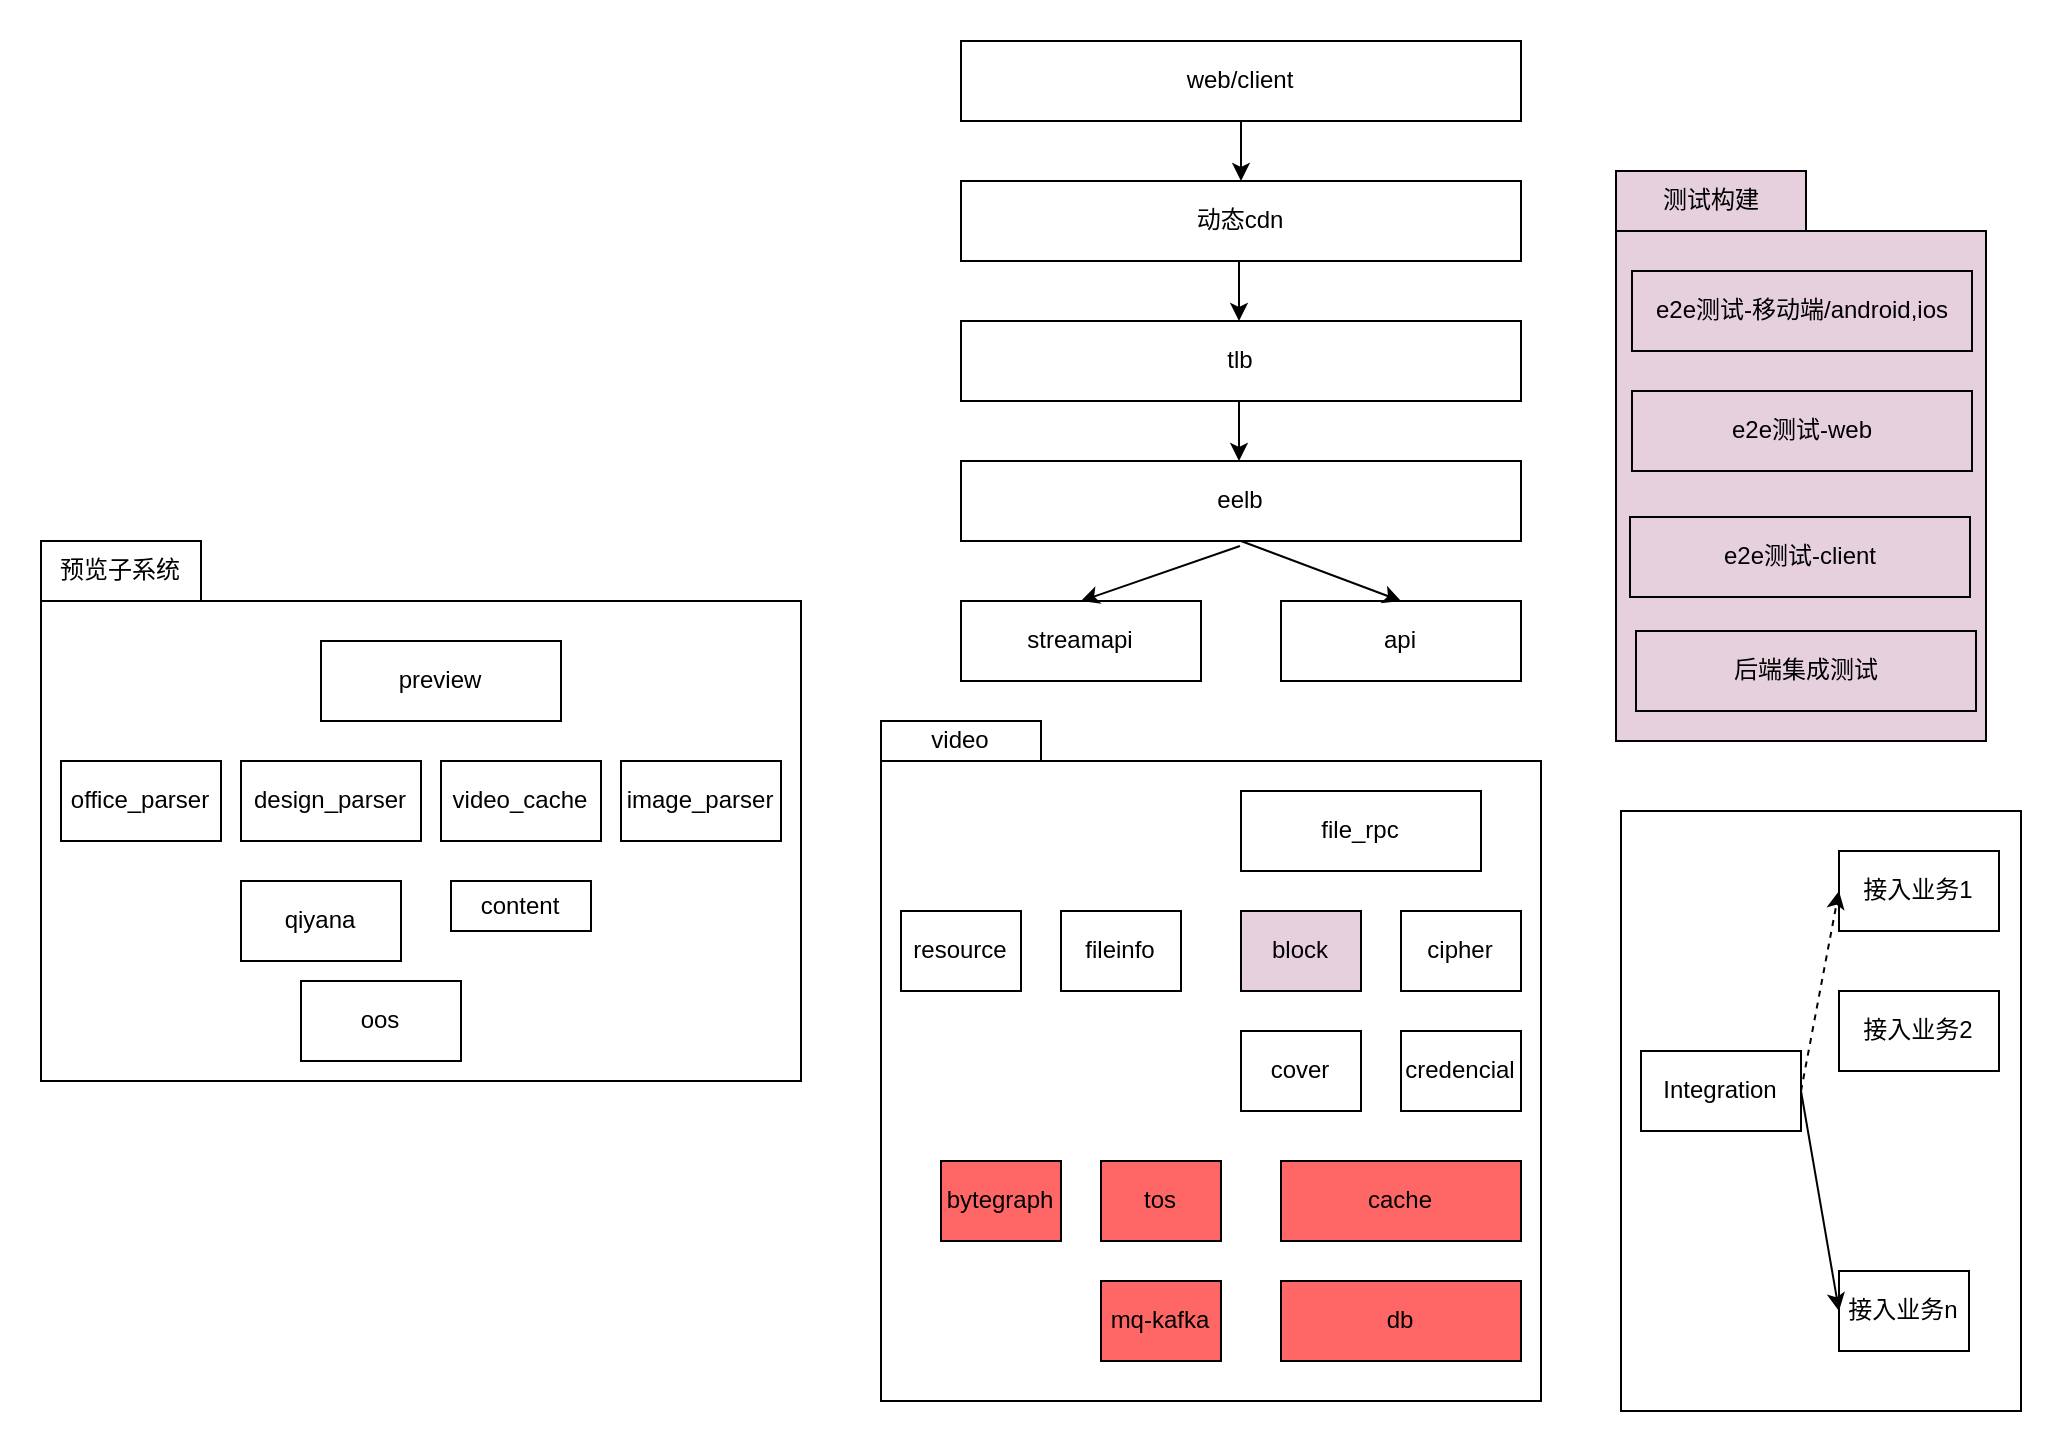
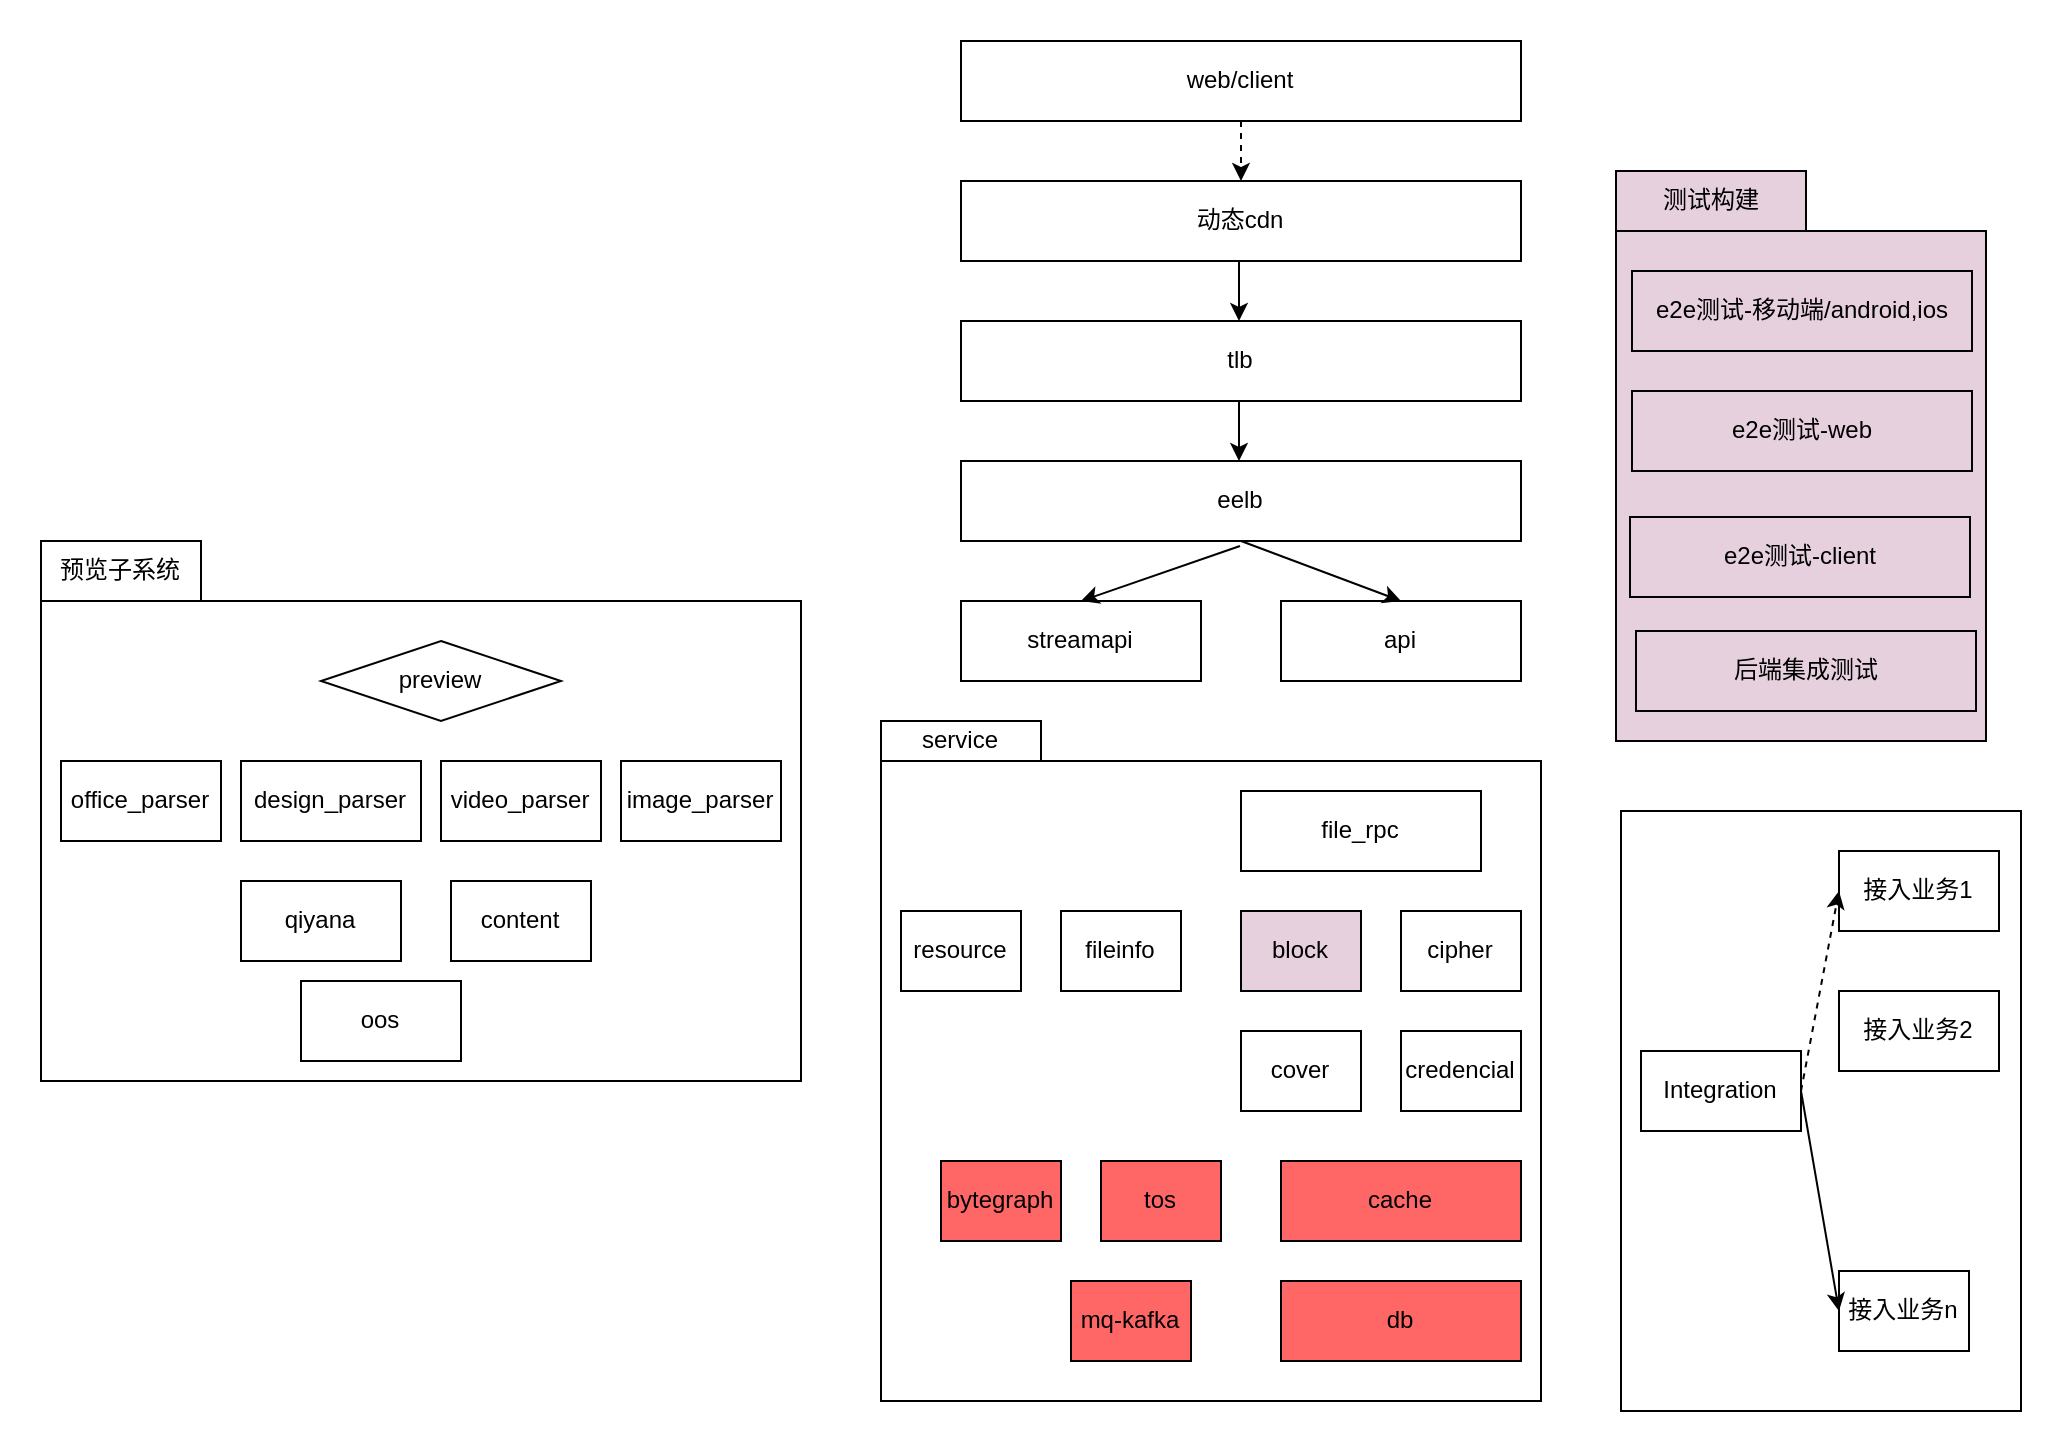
edge "web/client" -> "动态cdn": style solid -> dashed
node "preview": shape rectangle -> diamond
node "video": label "video" -> "service"
node "video_cache": label "video_cache" -> "video_parser"
node "content": size 140x50 -> 140x80
node "mq-kafka": moved (1161, 1321) -> (1131, 1321)
